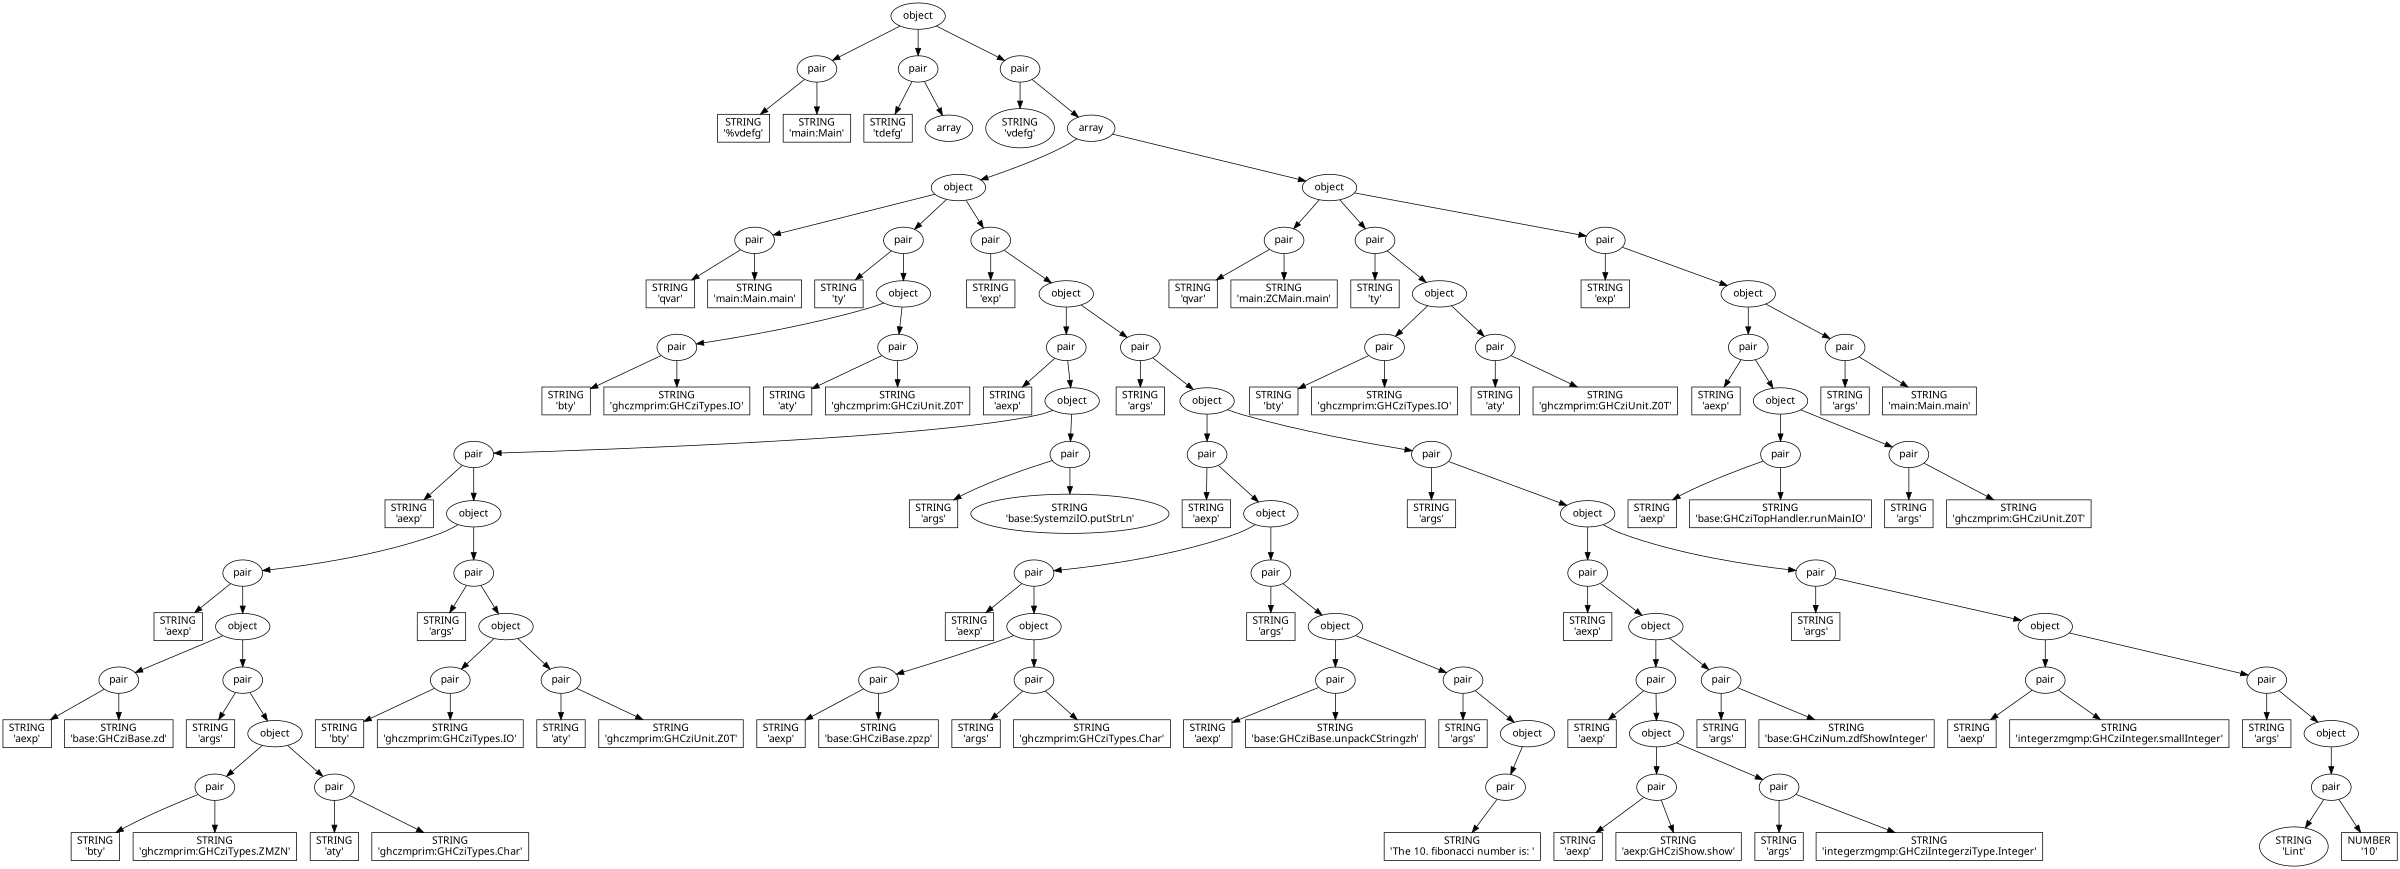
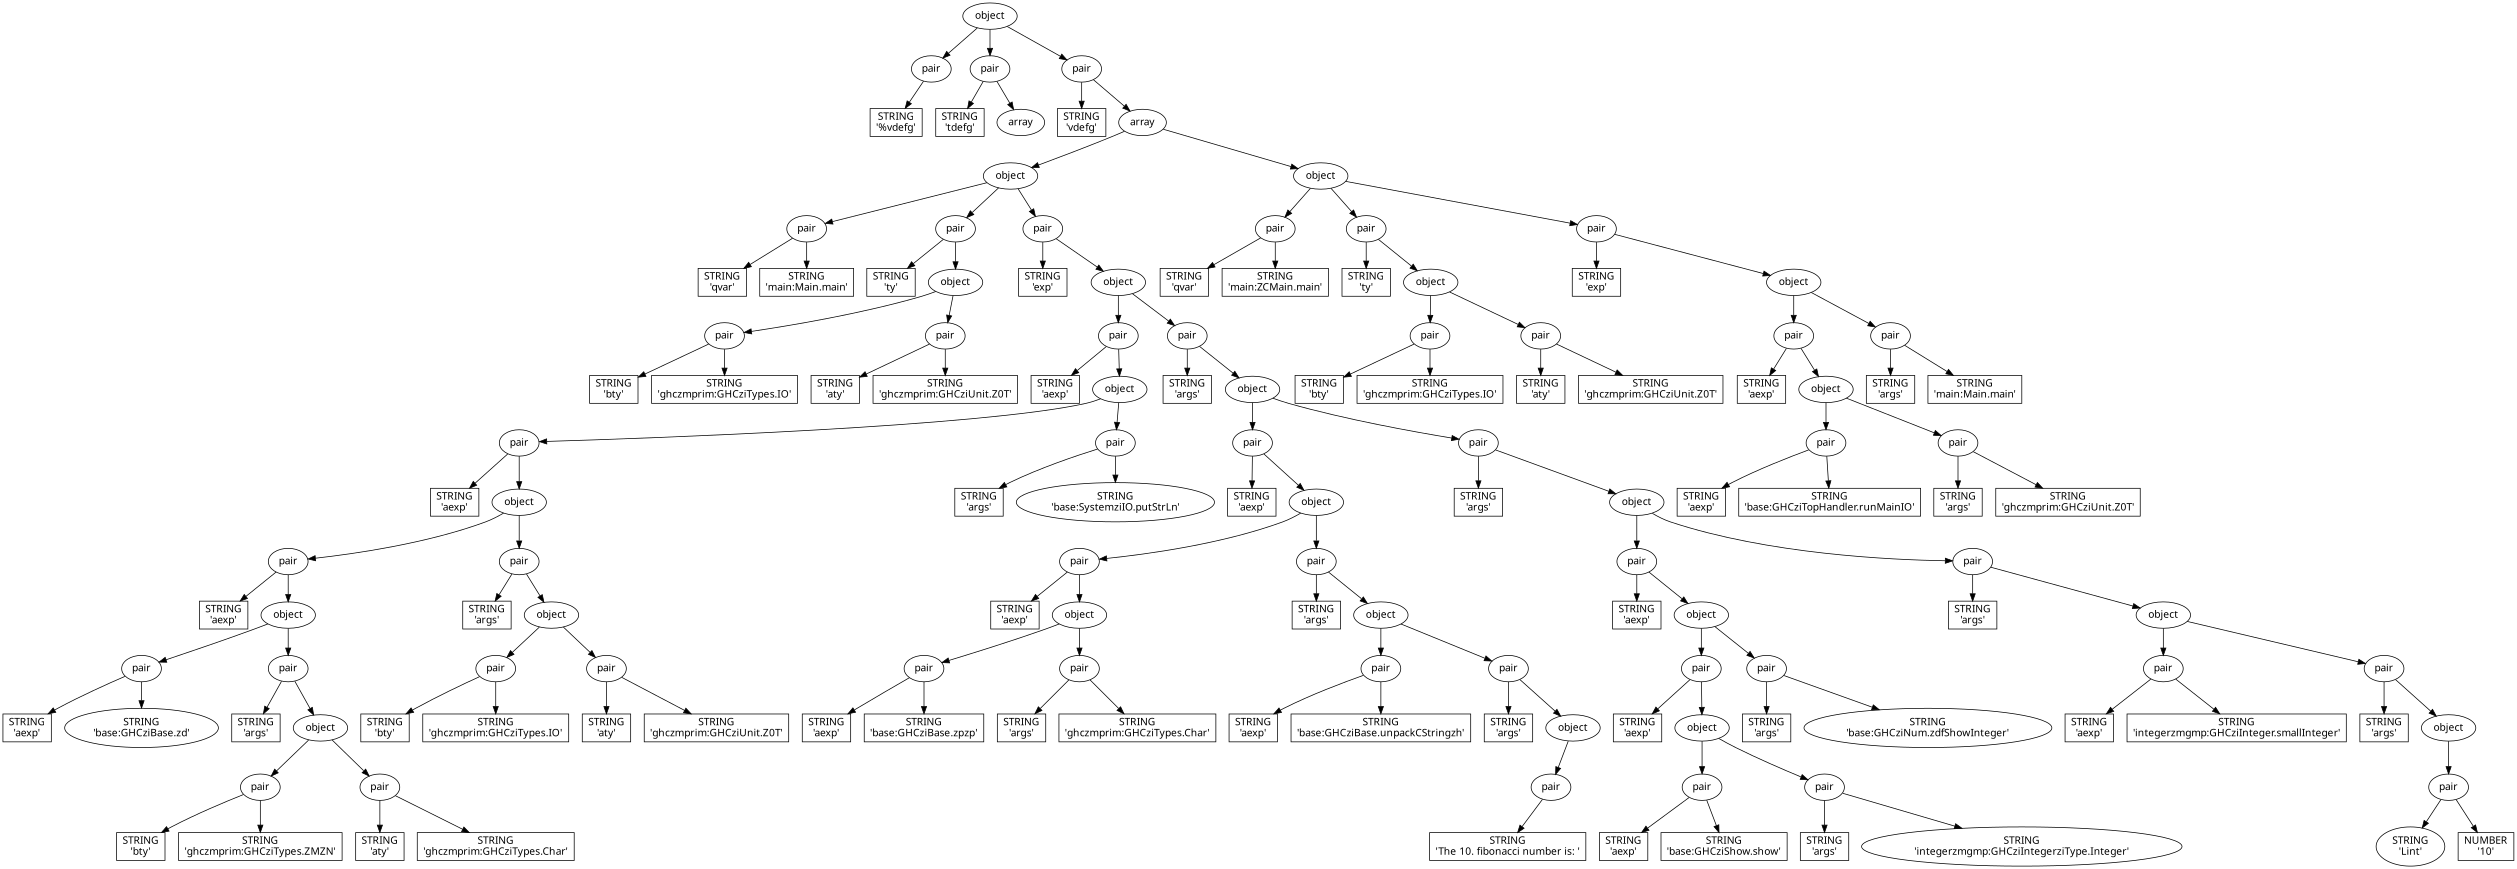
node "STRING 'main:Main'": removed
node "STRING 'vdefg'": shape ellipse -> box
node "STRING 'base:GHCziBase.zd'": shape box -> ellipse
node "STRING 'base:GHCziNum.zdfShowInteger'": shape box -> ellipse
node "STRING 'aexp:GHCziShow.show'": label "STRING 'aexp:GHCziShow.show'" -> "STRING 'base:GHCziShow.show'"
node "STRING 'integerzmgmp:GHCziIntegerziType.Integer'": shape box -> ellipse
